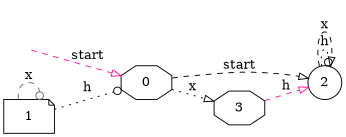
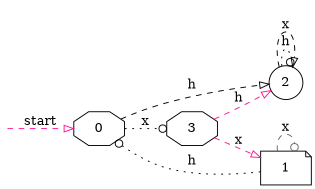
edge "0" -> "2": label "start" -> "h"
edge "0" -> "3": arrowhead onormal -> odot
edge "3" -> "1": added, label "x"
